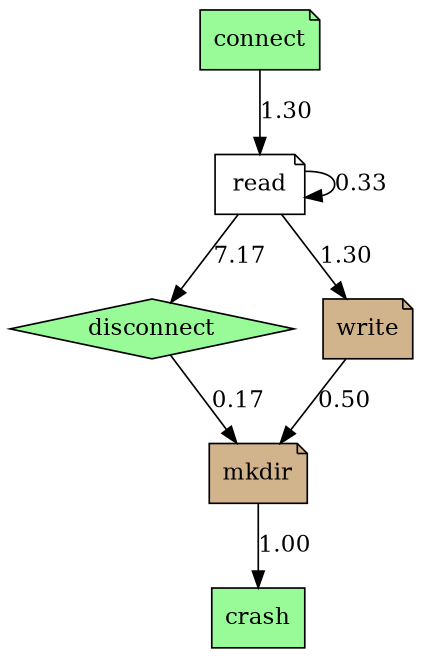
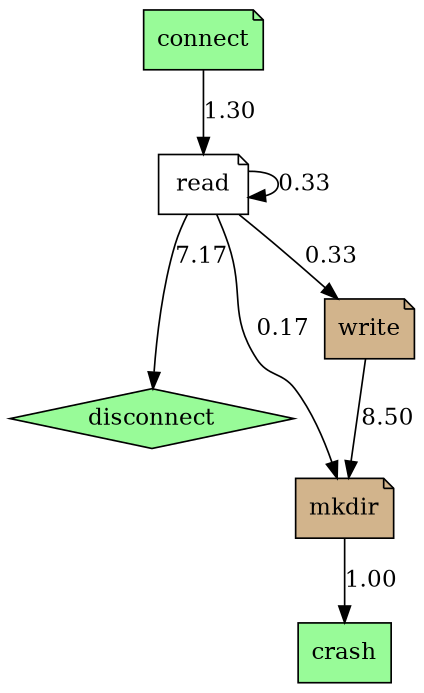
edge "read" -> "write": label "1.30" -> "0.33"
edge "disconnect" -> "mkdir": now "read" -> "mkdir"
edge "write" -> "mkdir": label "0.50" -> "8.50"
